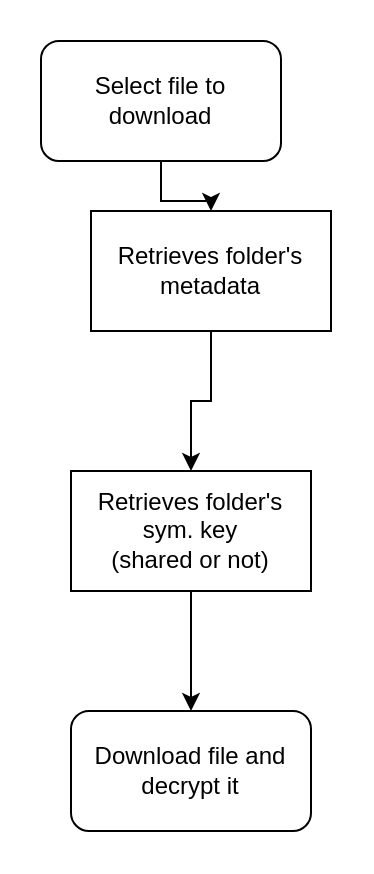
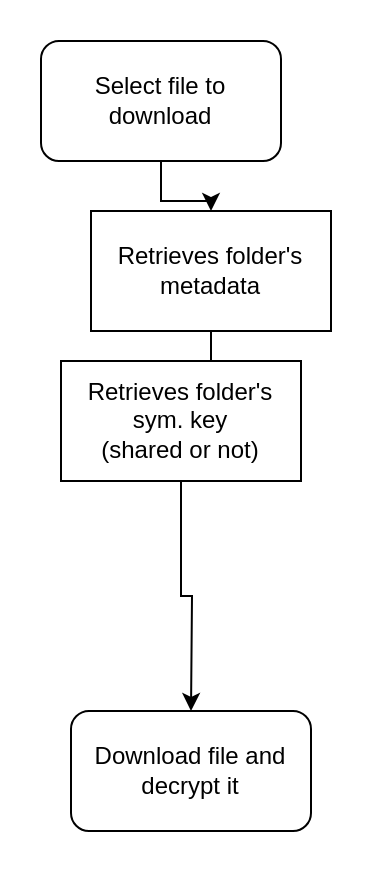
node "Retrieves folder's sym. key (shared or not)": moved (191, 531) -> (181, 421)
